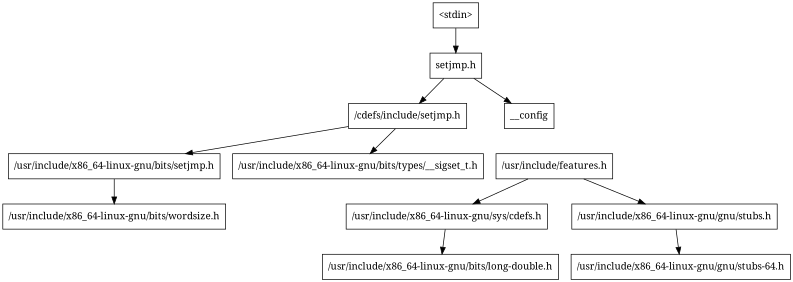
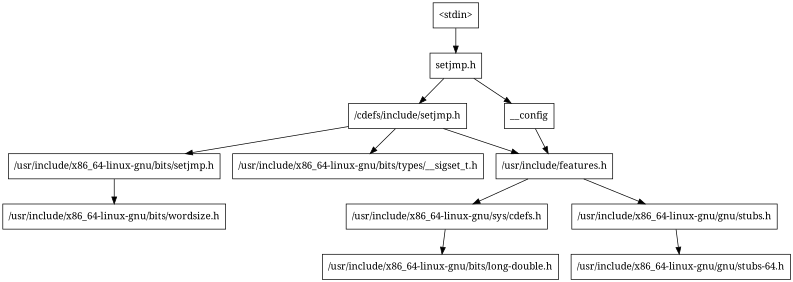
edge "__config" -> "/usr/include/features.h": added
edge "/cdefs/include/setjmp.h" -> "/usr/include/features.h": added
